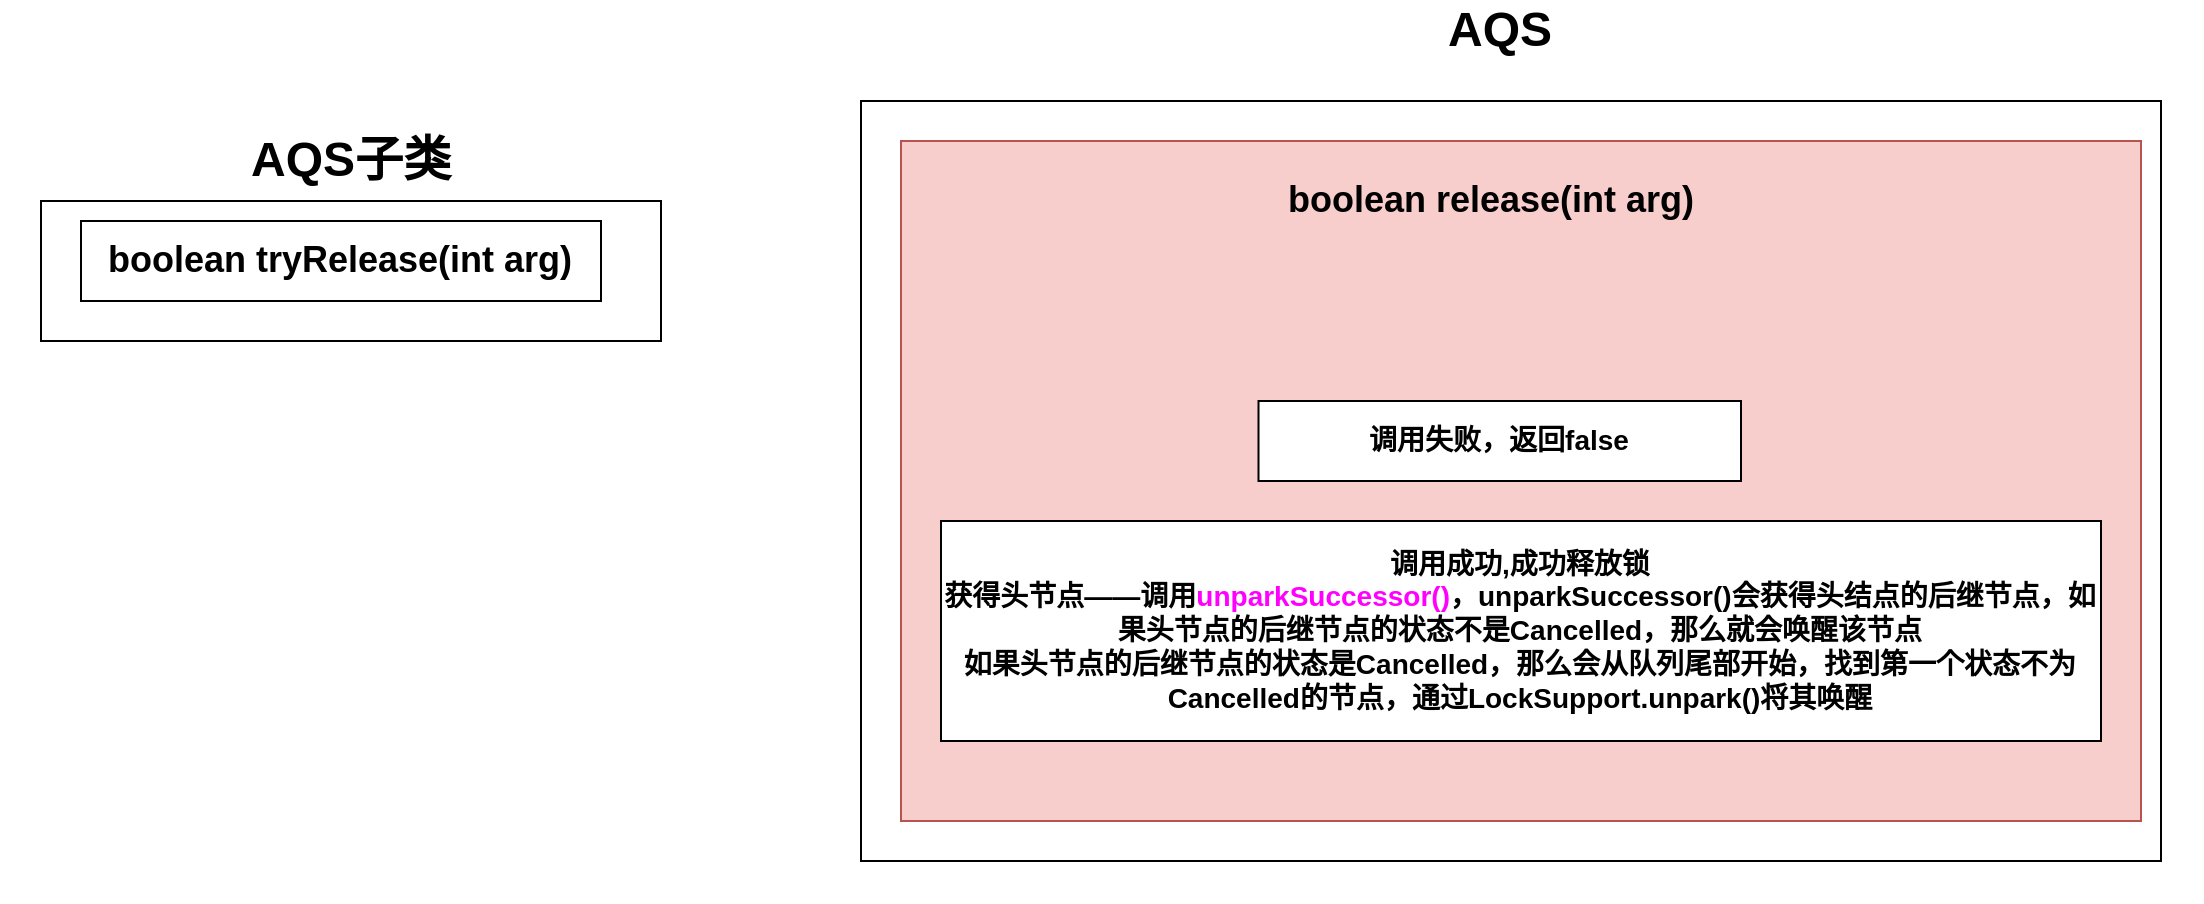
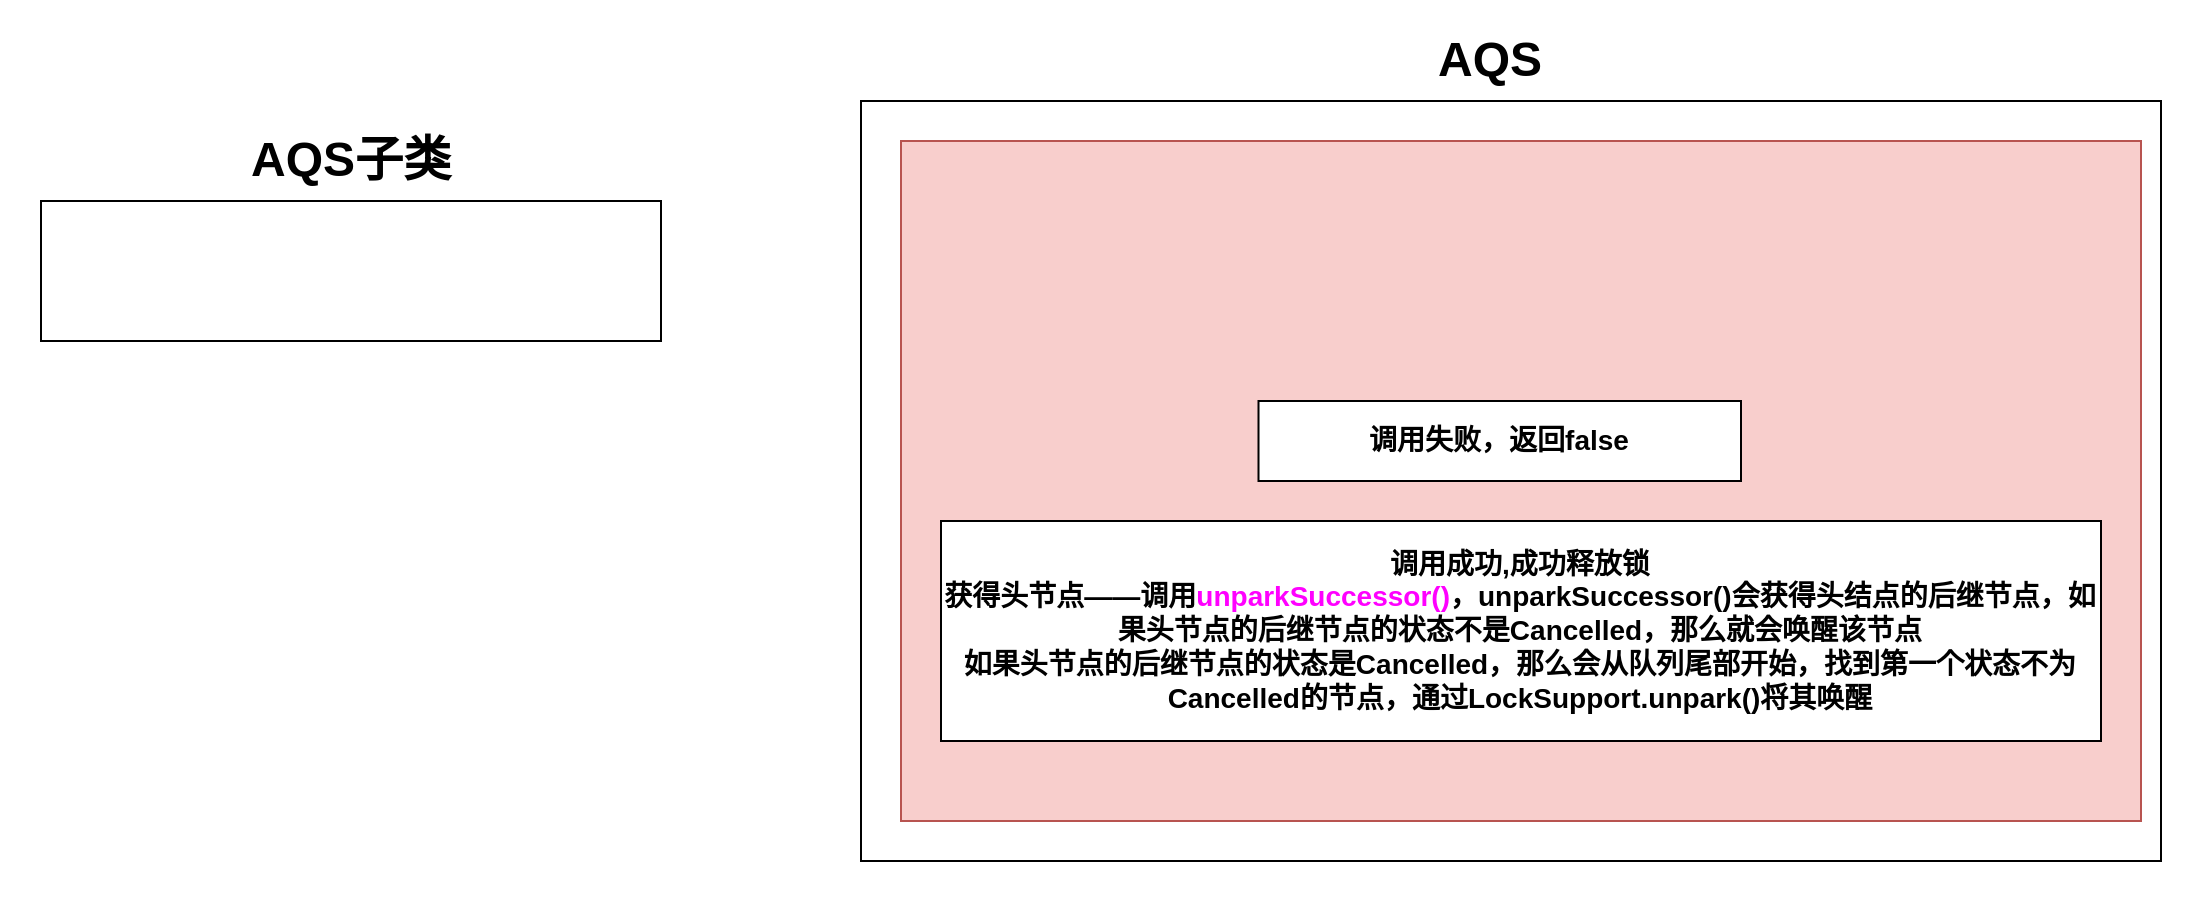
node "AQS": moved (1501, 31) -> (1491, 61)
node "boolean release(int arg)": removed
node "boolean tryRelease(int arg)": removed
